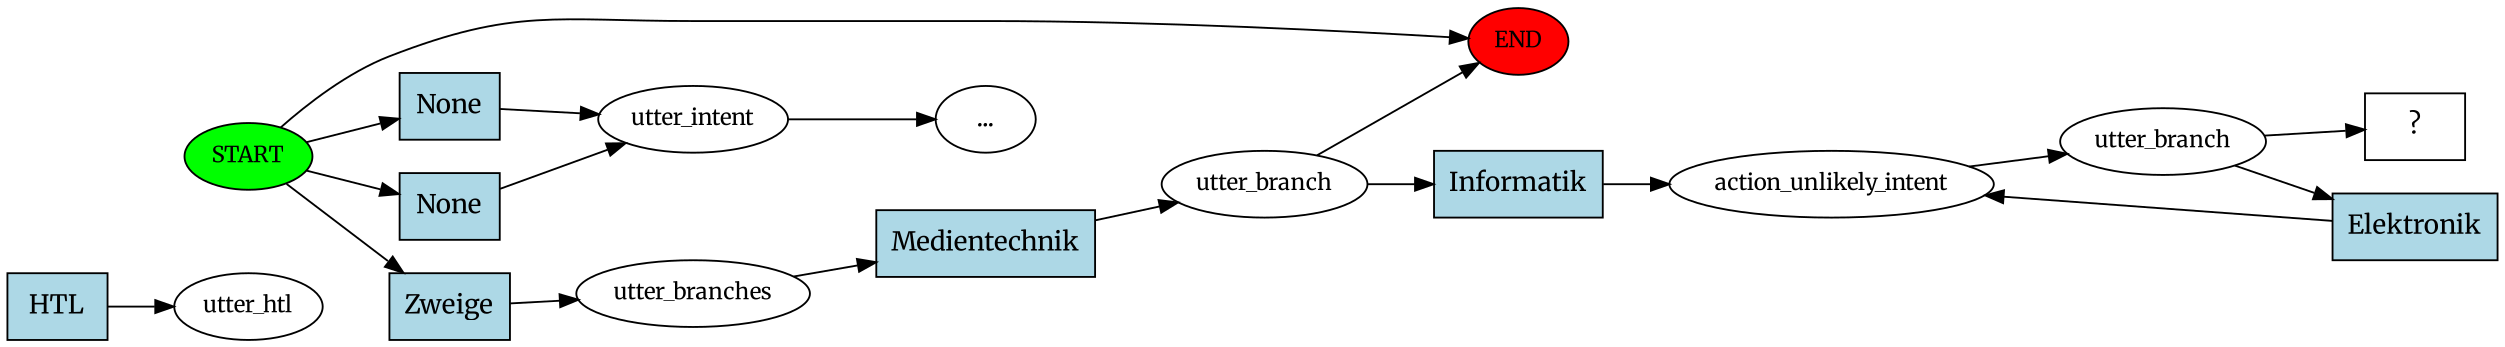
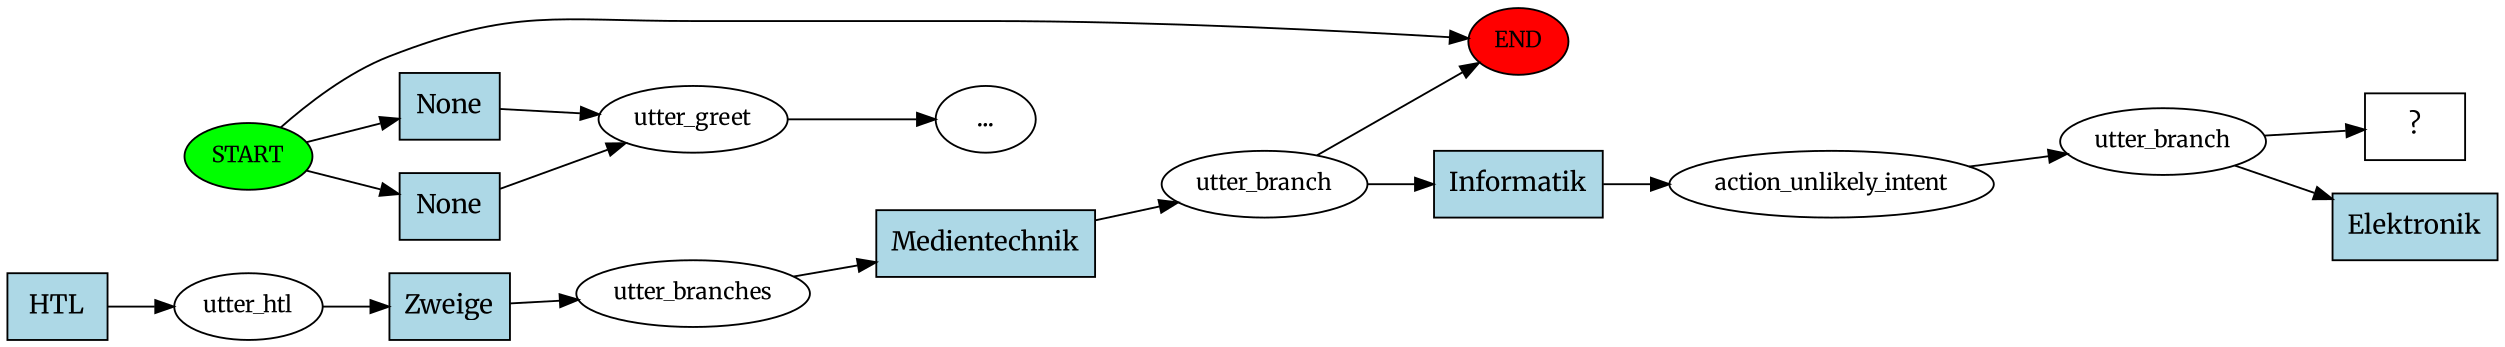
node "utter_intent": label "utter_intent" -> "utter_greet"
edge "Elektronik" -> "action_unlikely_intent": removed
edge "START" -> "Zweige": now "utter_htl" -> "Zweige"
